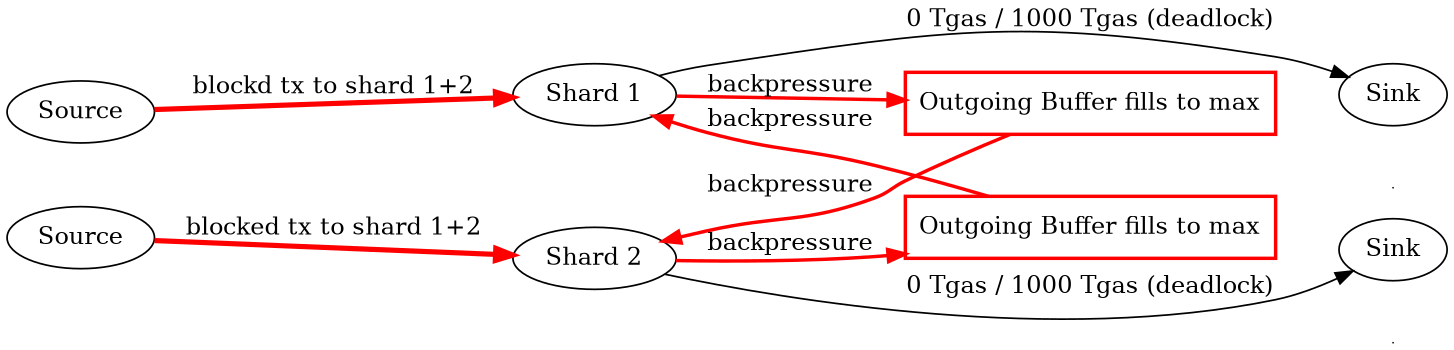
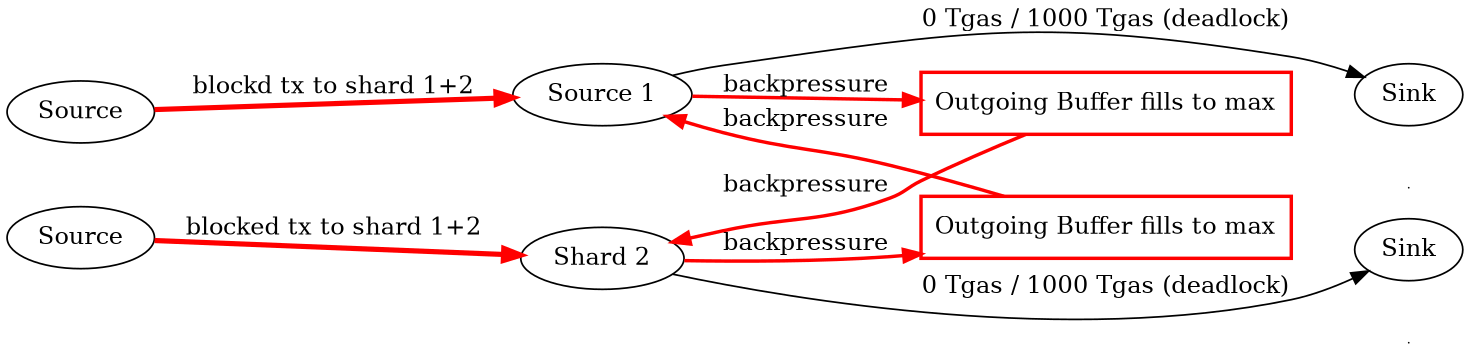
node "Shard 1": label "Shard 1" -> "Source 1"
